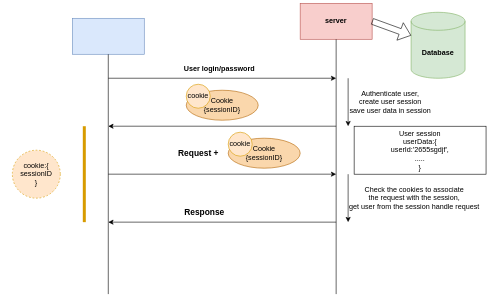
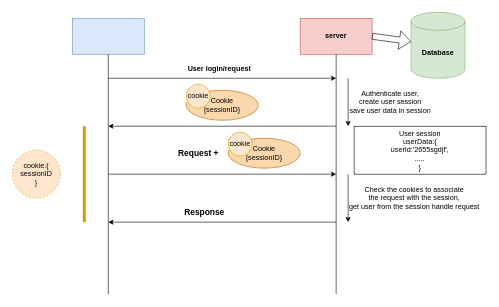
node "server": moved (336, 21) -> (336, 36)
node "User login/password": label "User login/password" -> "User login/request"
